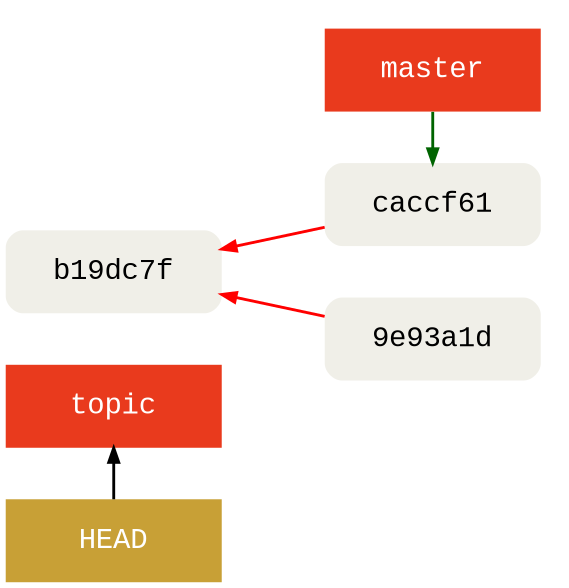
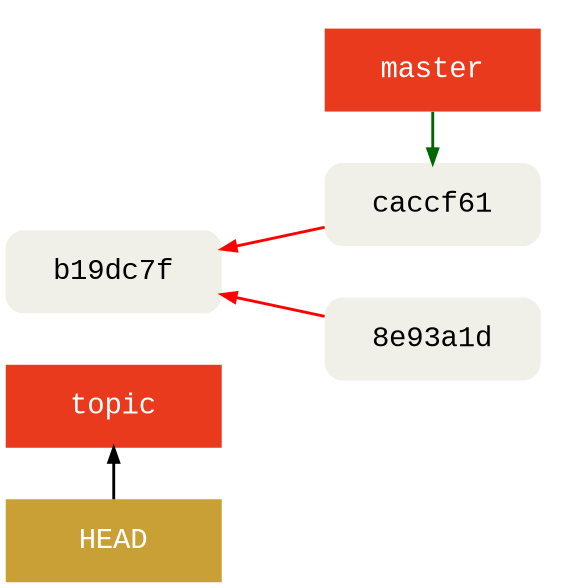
node "9e93a1d": label "9e93a1d" -> "8e93a1d"
